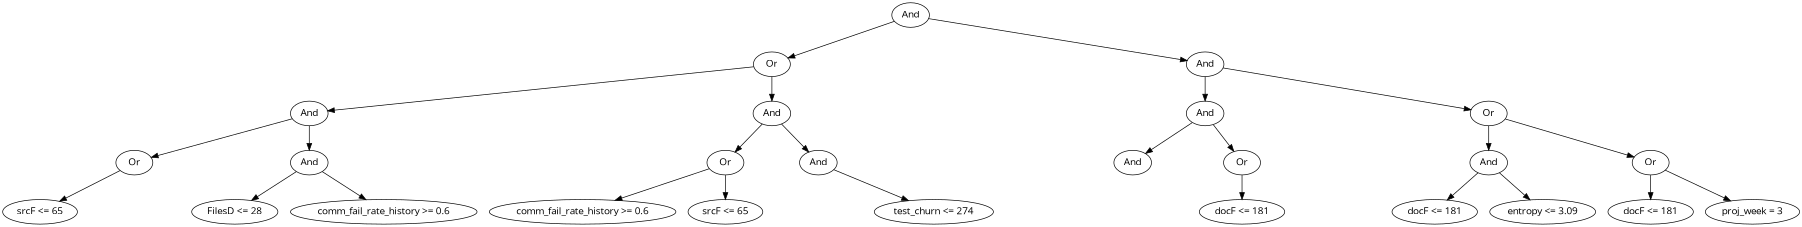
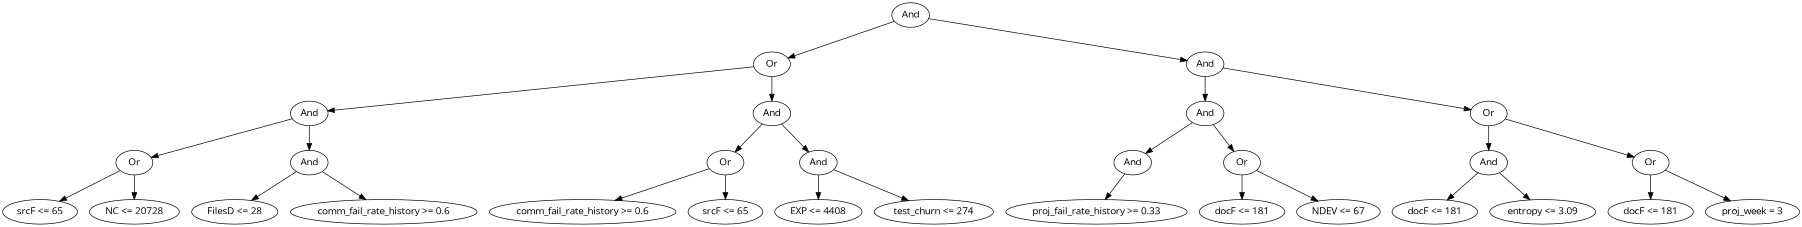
node "NC <= 20728": added
node "EXP <= 4408": added
node "proj_fail_rate_history >= 0.33": added
node "NDEV <= 67": added
